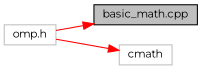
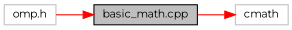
edge "omp.h" -> "cmath": now "basic_math.cpp" -> "cmath"
